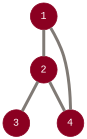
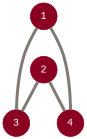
edge "1" -- "2": now "1" -- "3"
